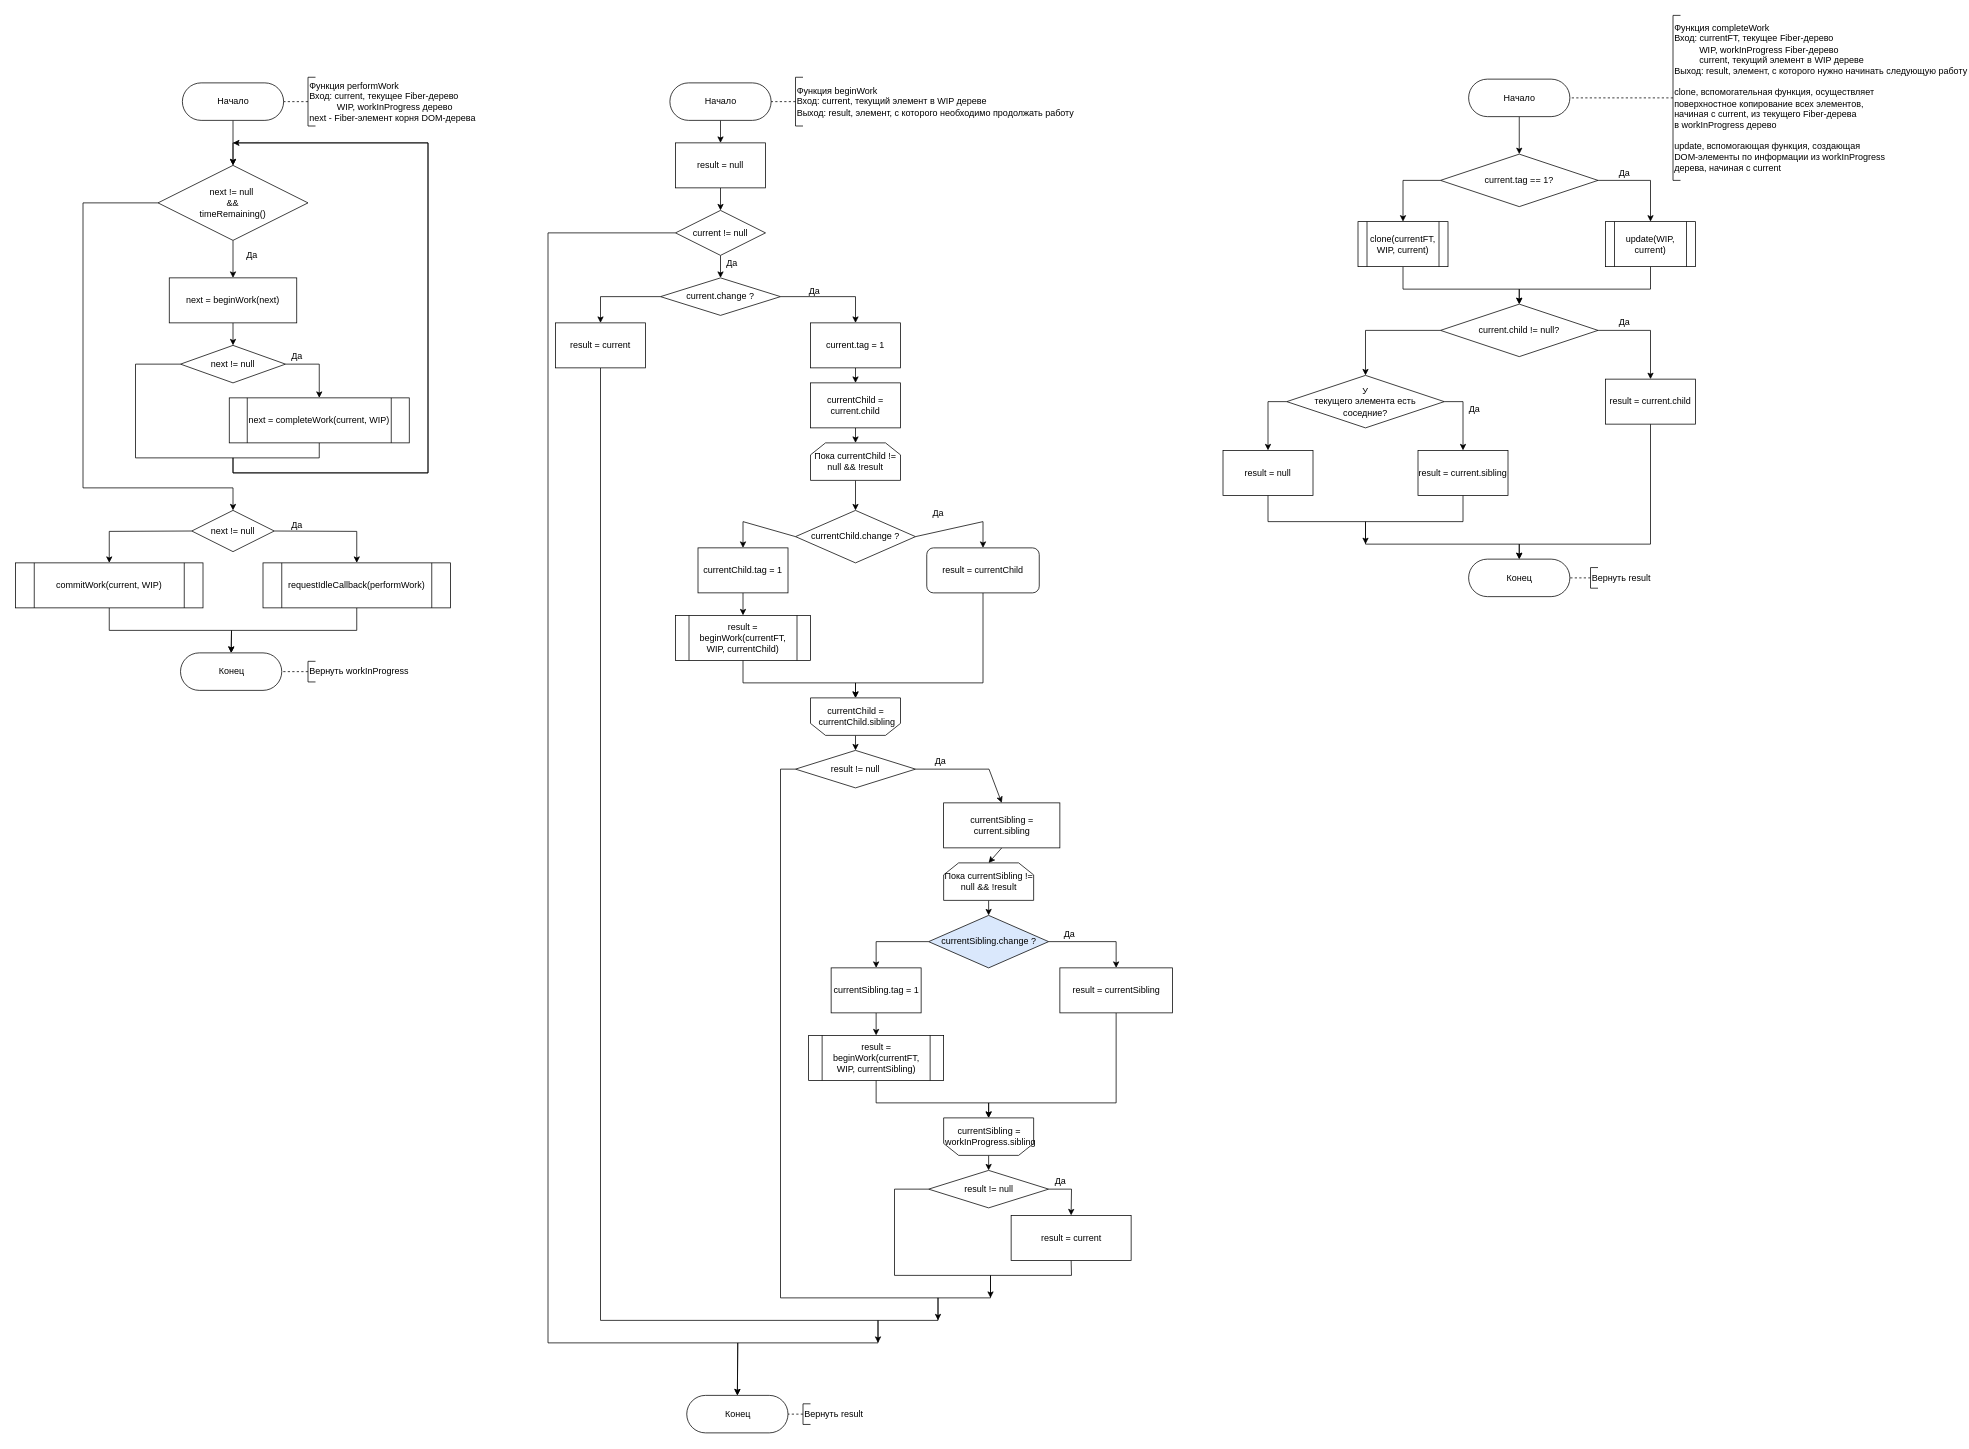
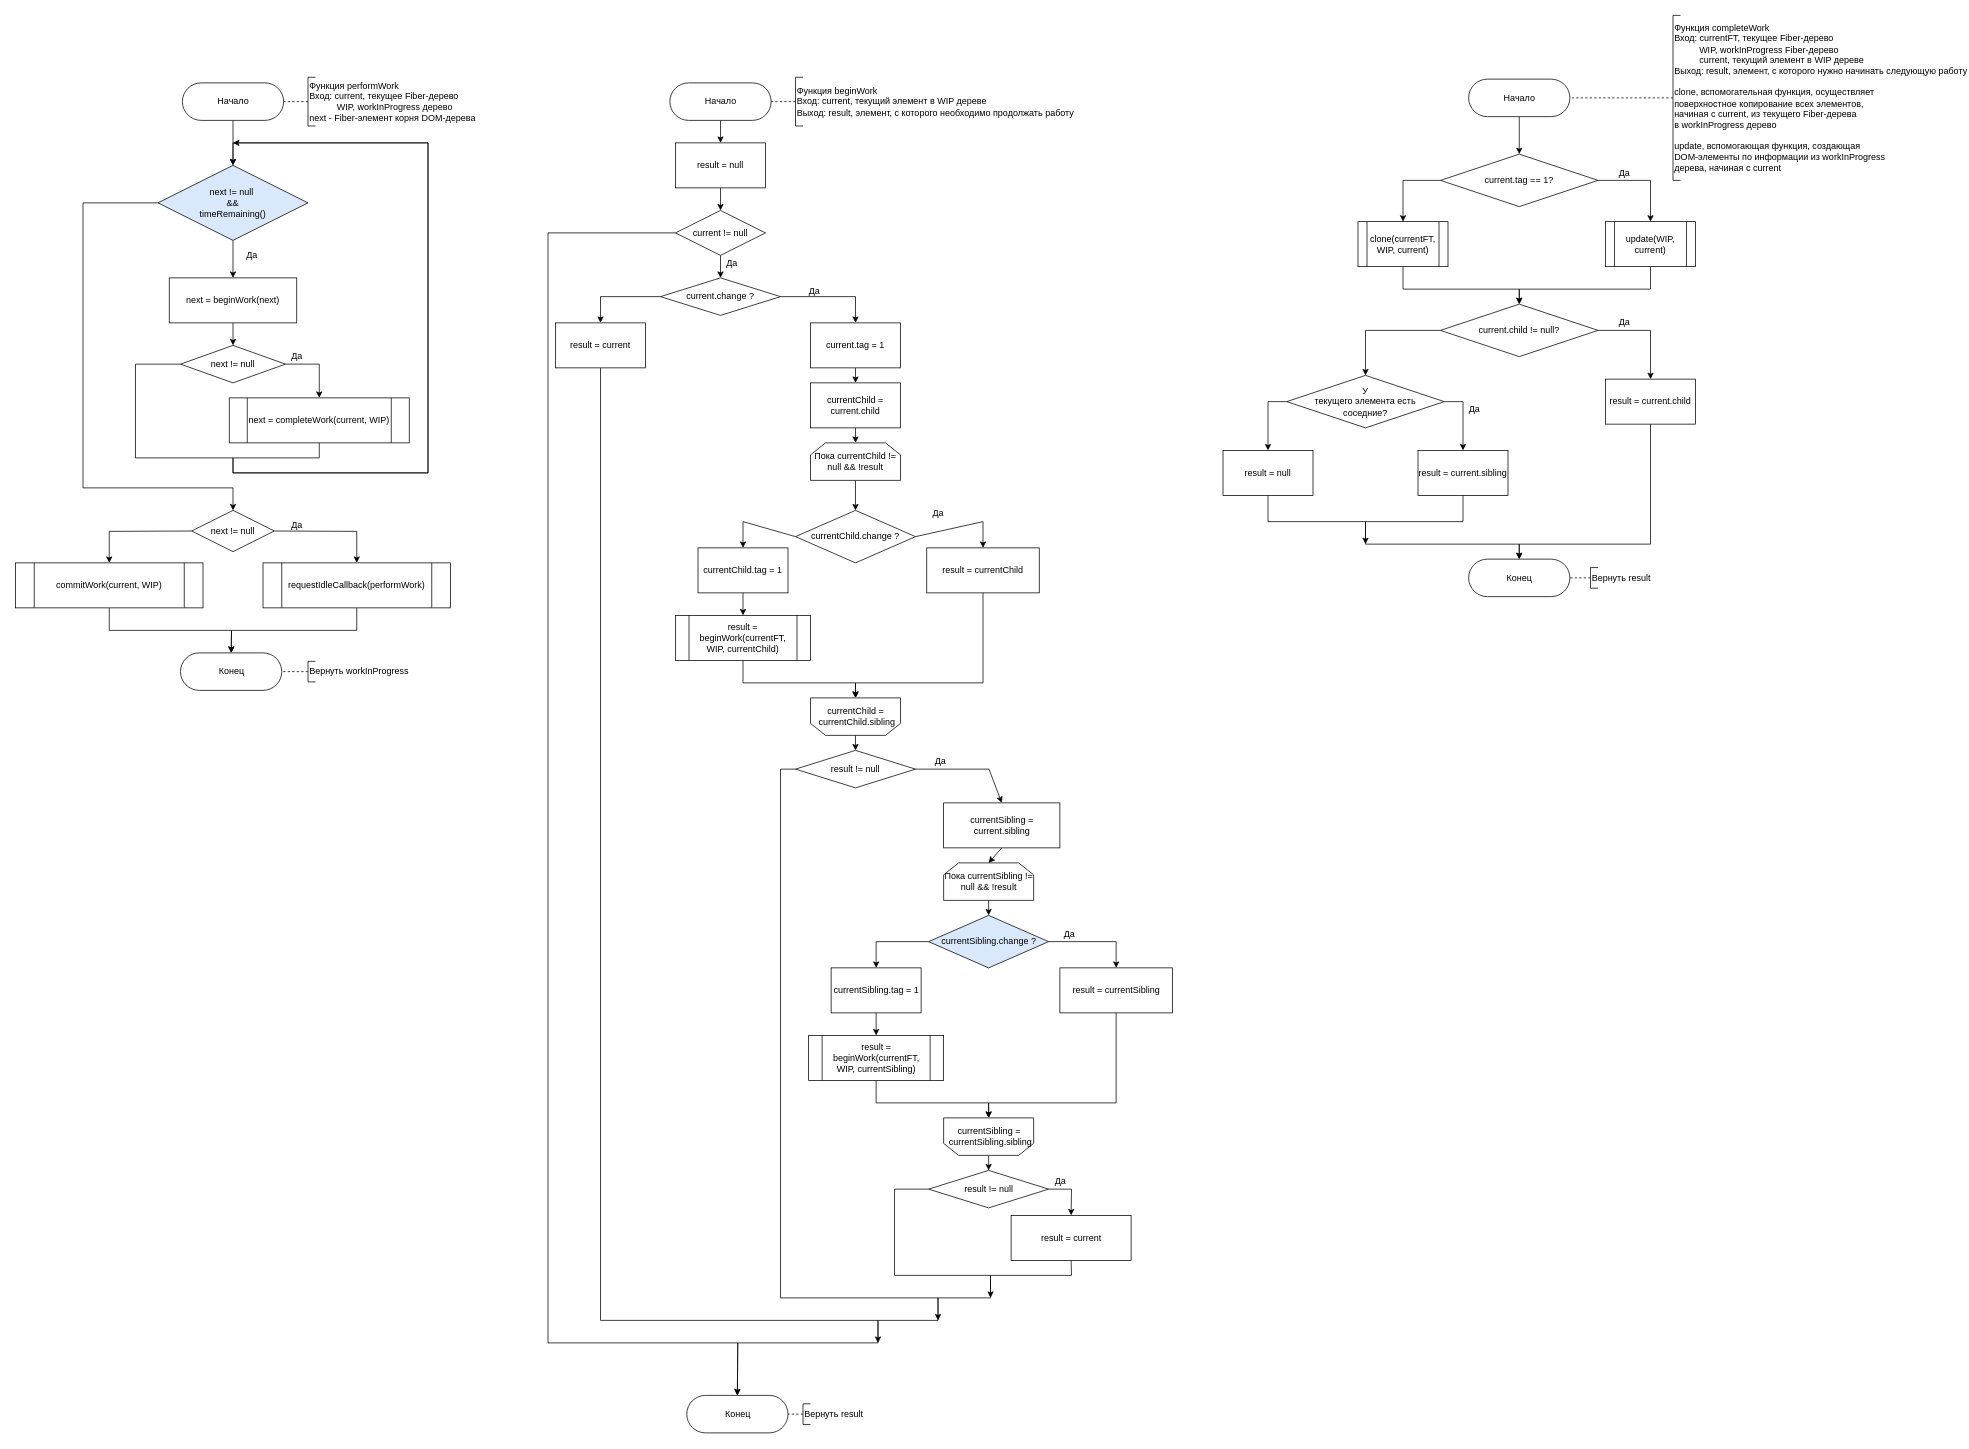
node "next != null && timeRemaining()": fillcolor #ffffff -> #dae8fc
node "result = currentChild": shape rounded rectangle -> rectangle
node "currentSibling = workInProgress.sibling": label "currentSibling = workInProgress.sibling" -> "currentSibling = currentSibling.sibling"
